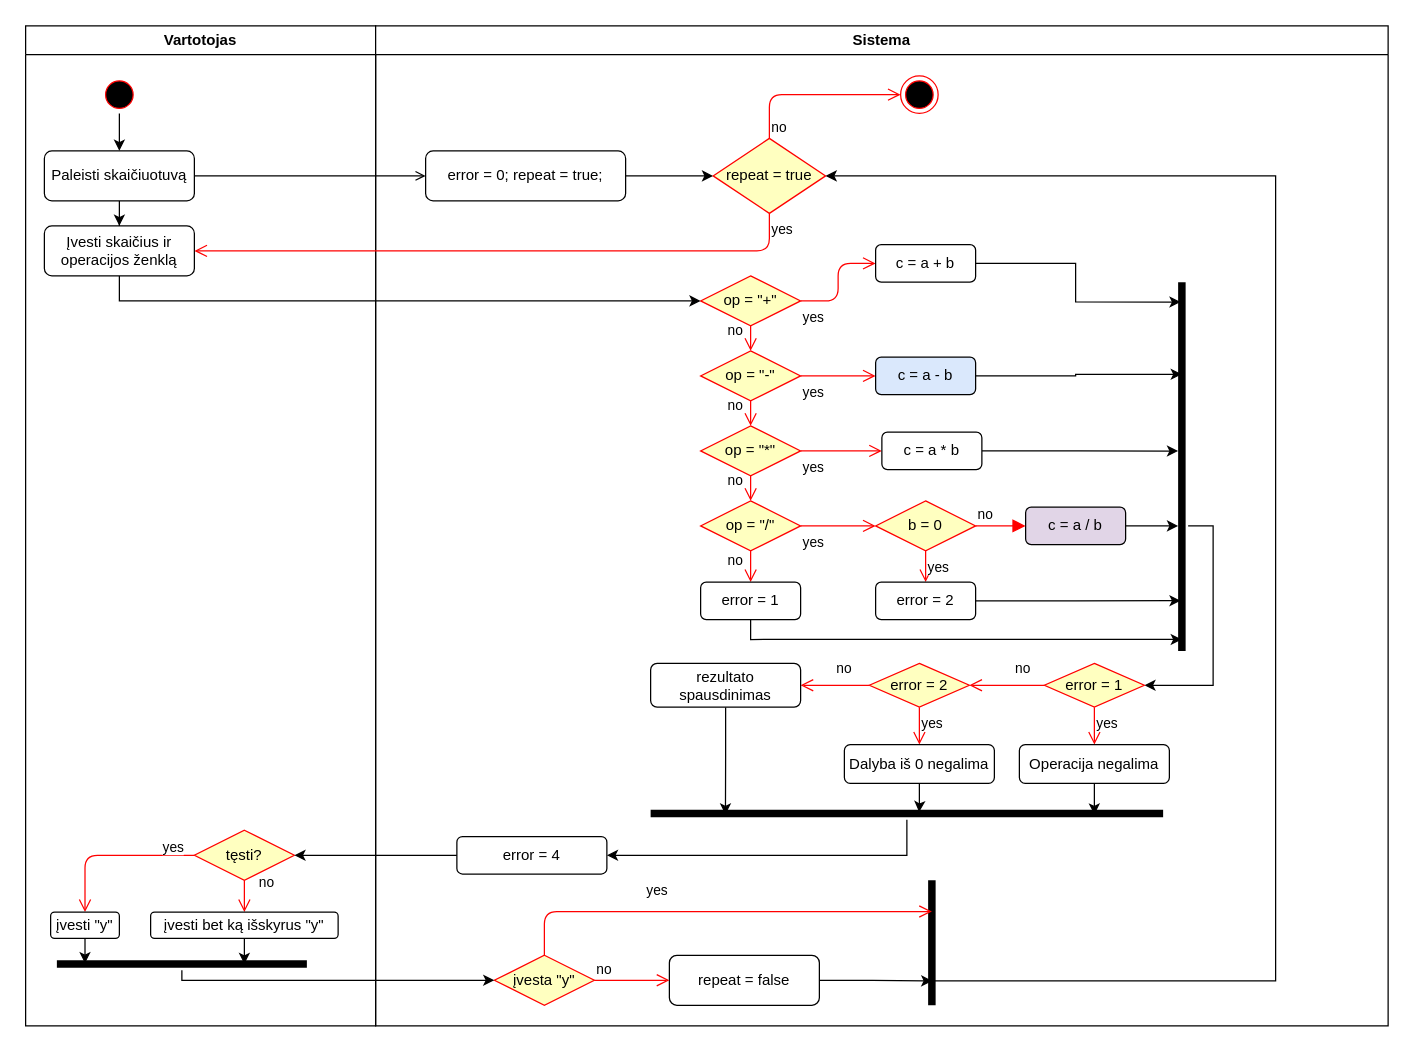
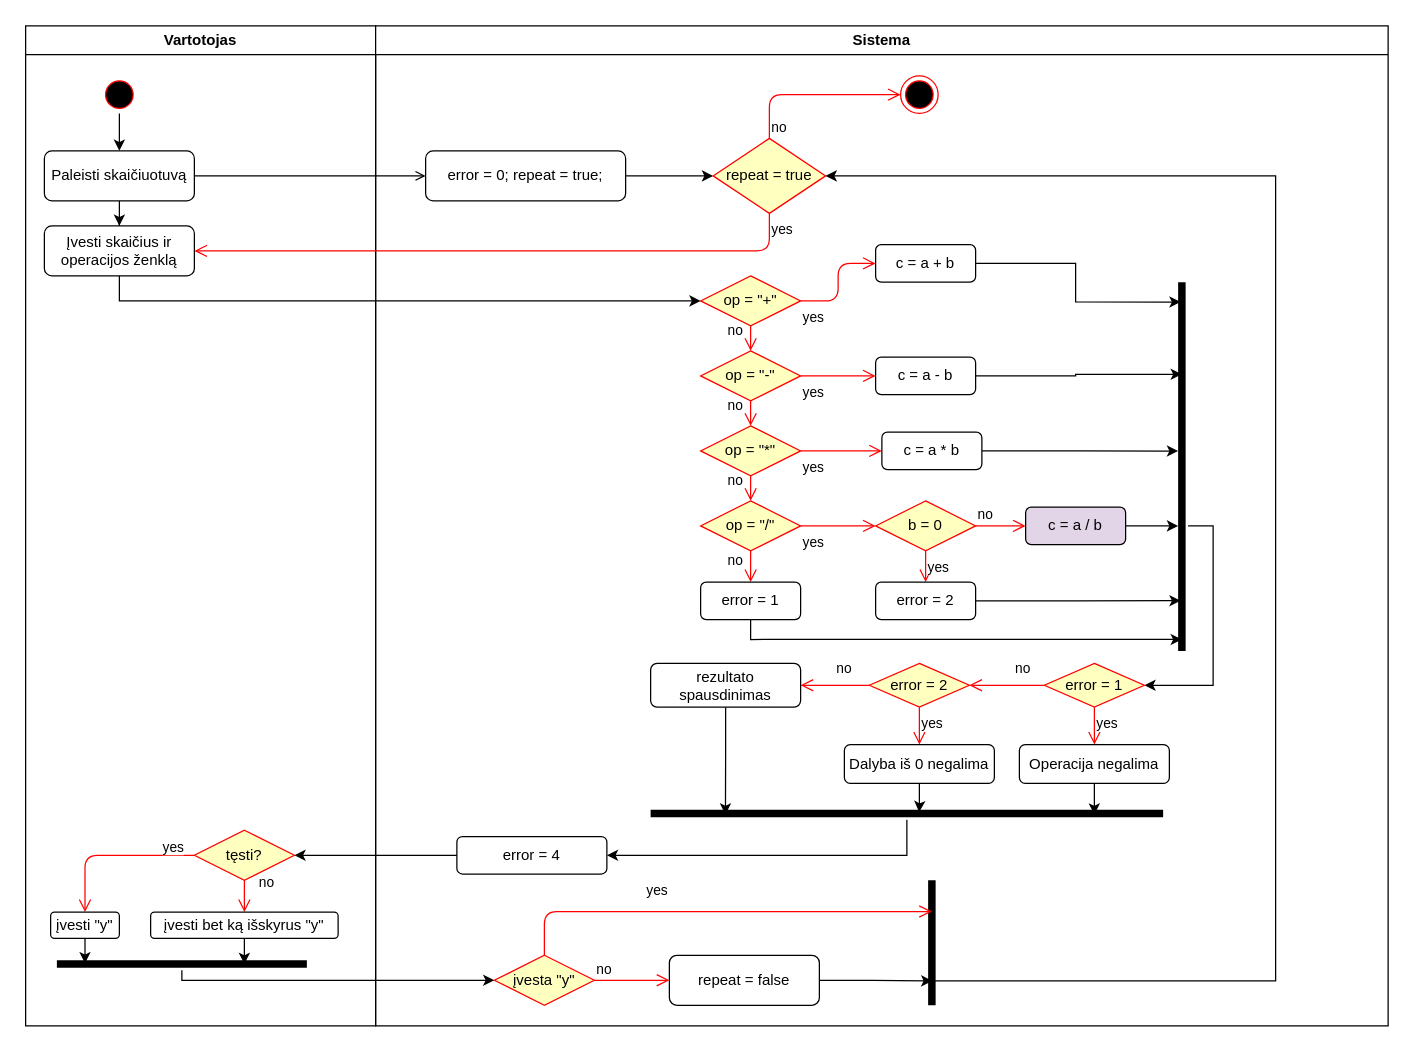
node "c = a - b": fillcolor #dae8fc -> #ffffff
edge "b = 0" -> "c = a / b": arrowhead block -> open
